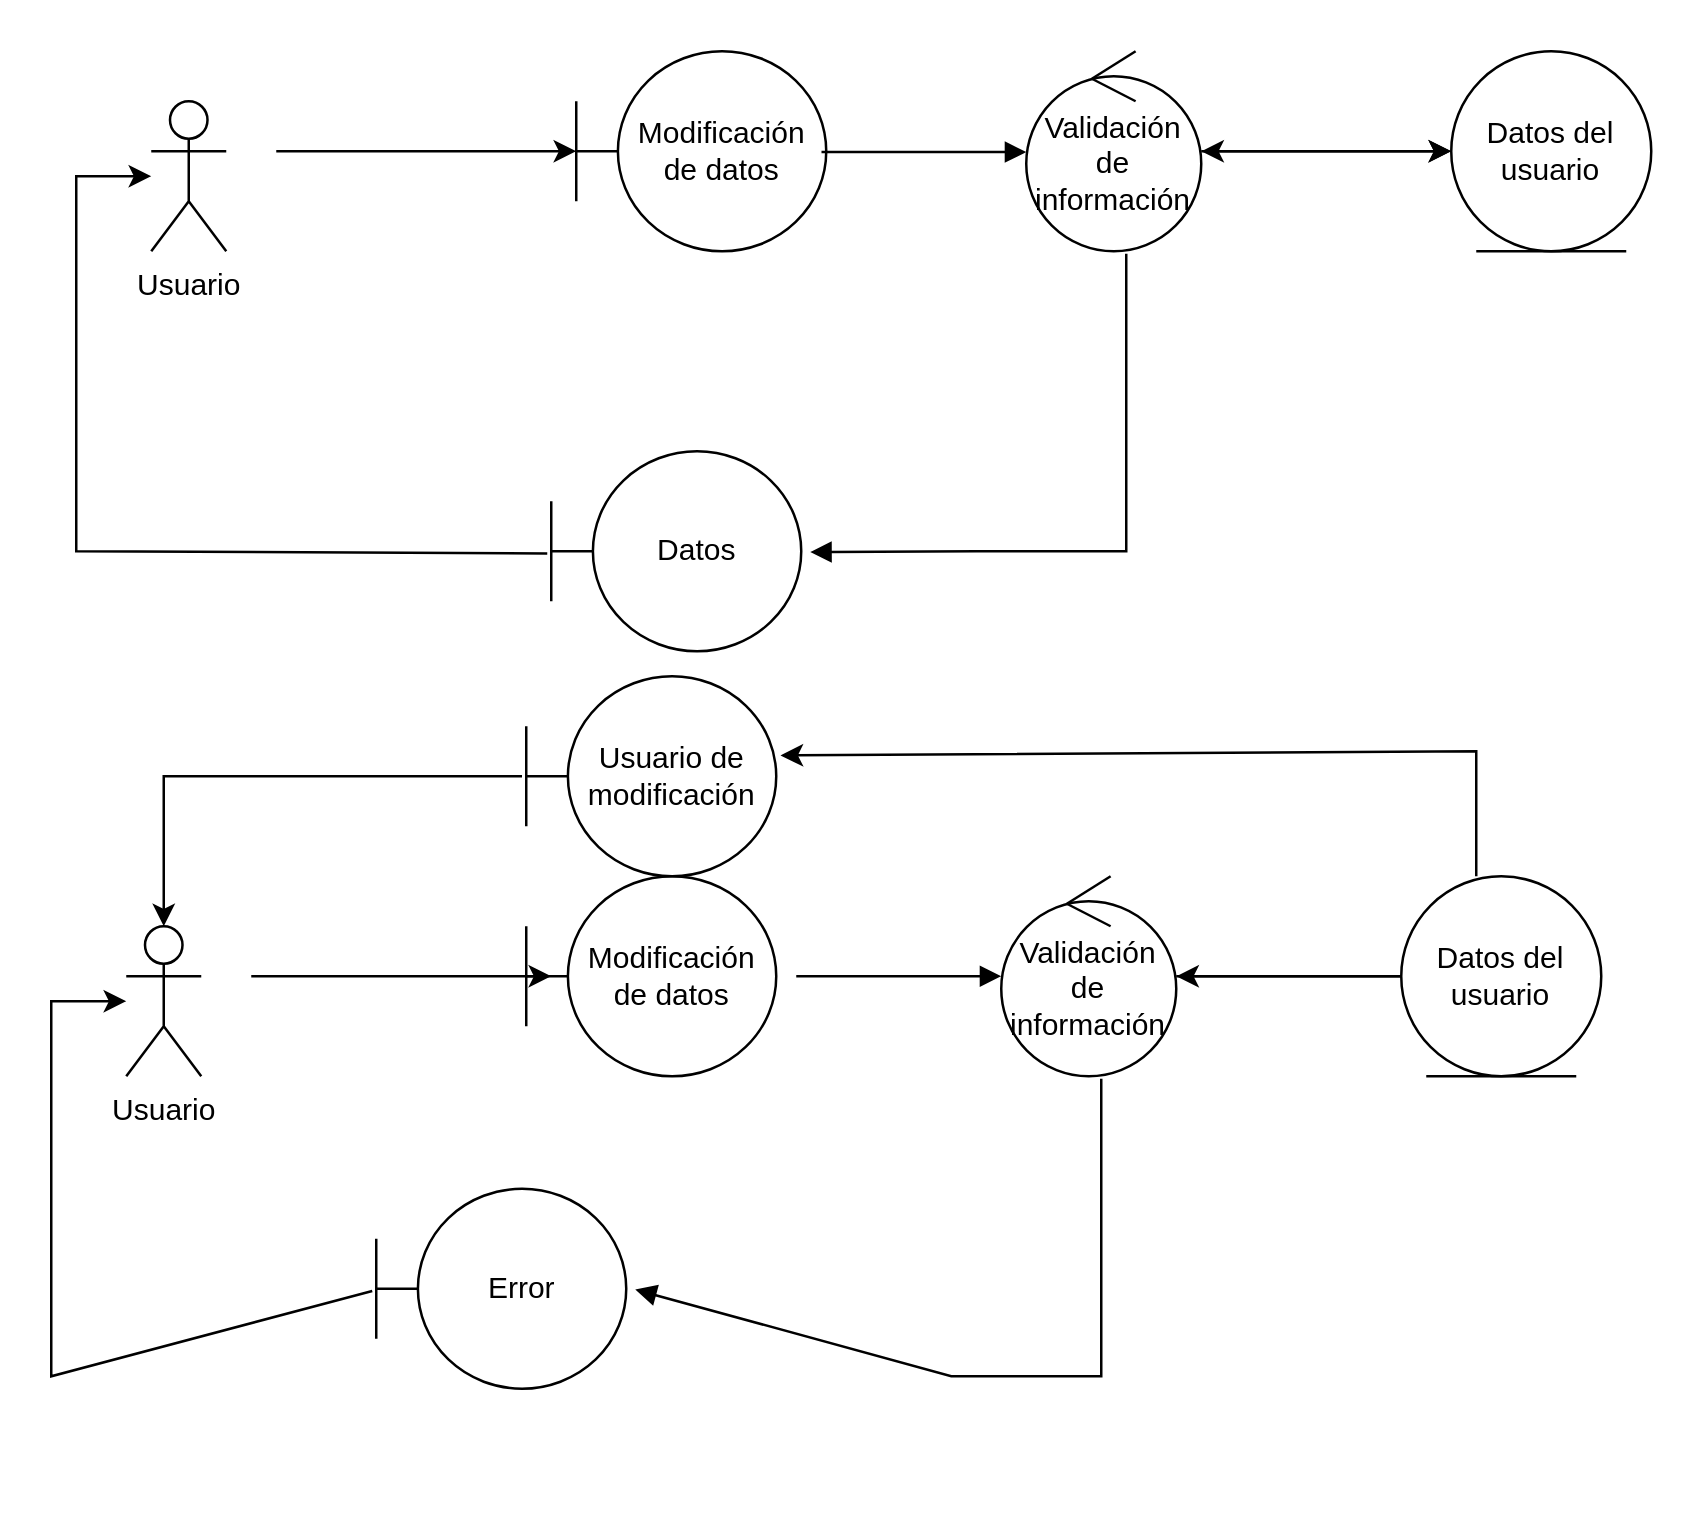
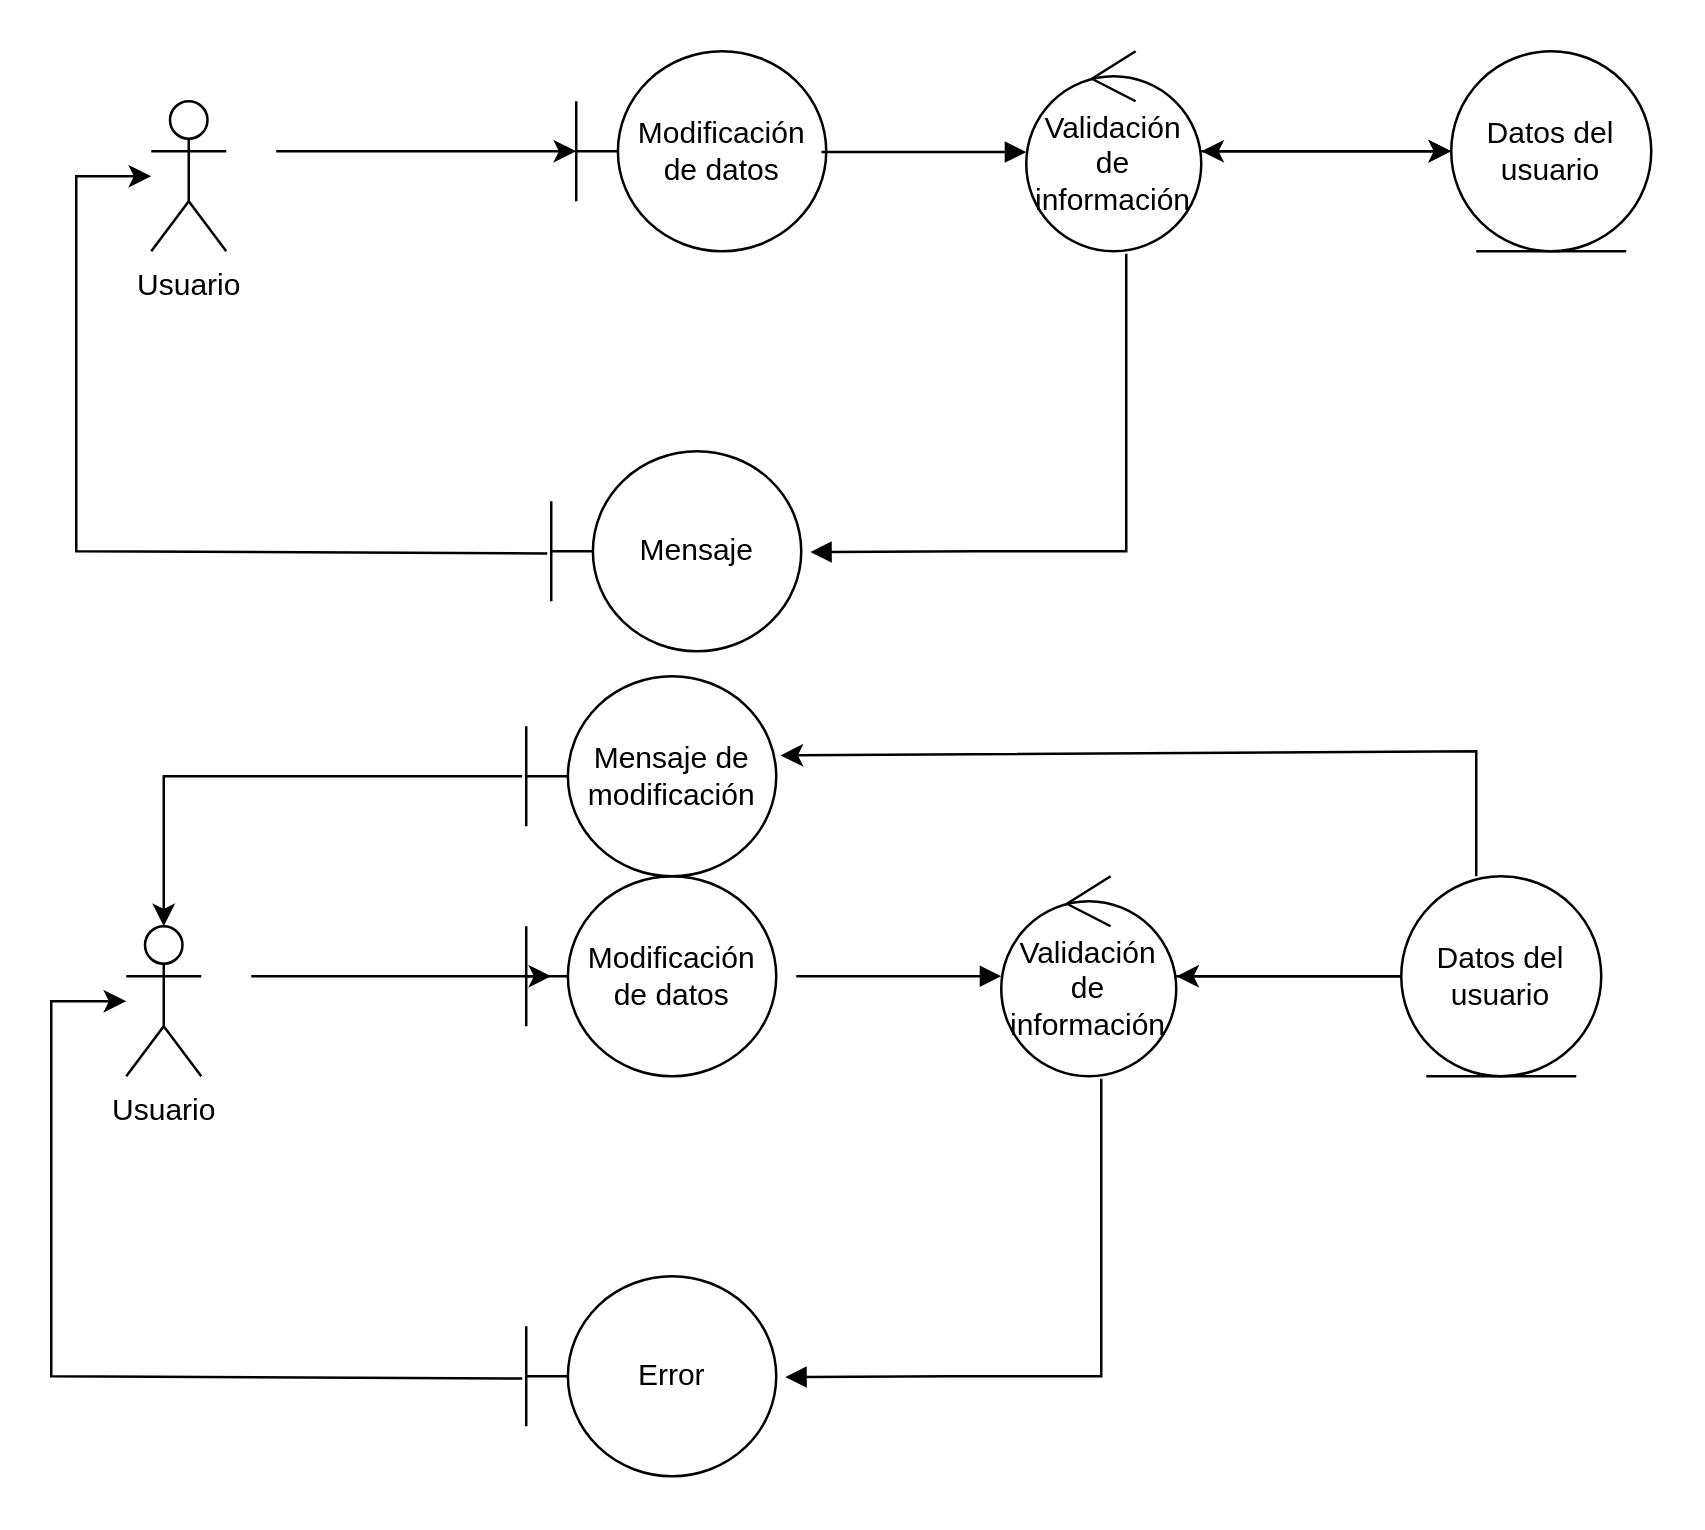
node "Datos": label "Datos" -> "Mensaje"
node "Usuario de modificación": label "Usuario de modificación" -> "Mensaje de modificación"
node "Error": moved (501, 1289) -> (651, 1376)
